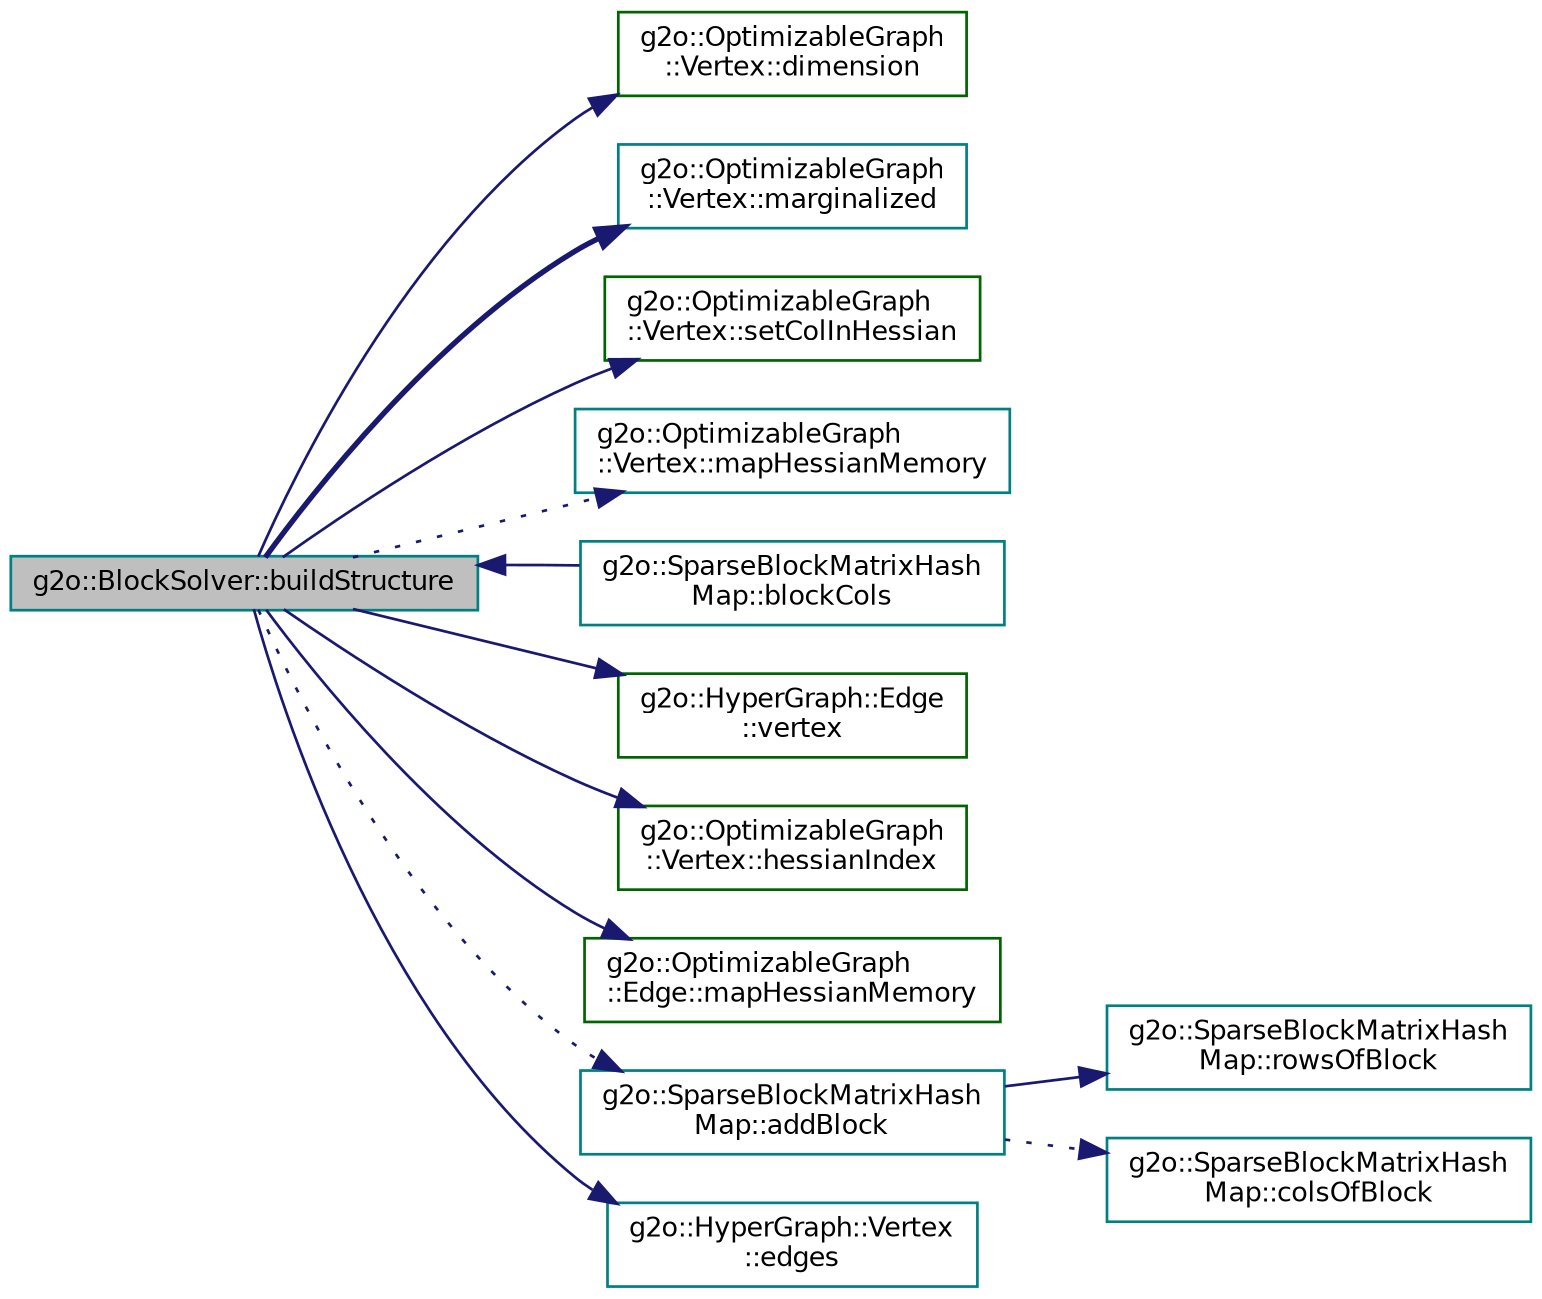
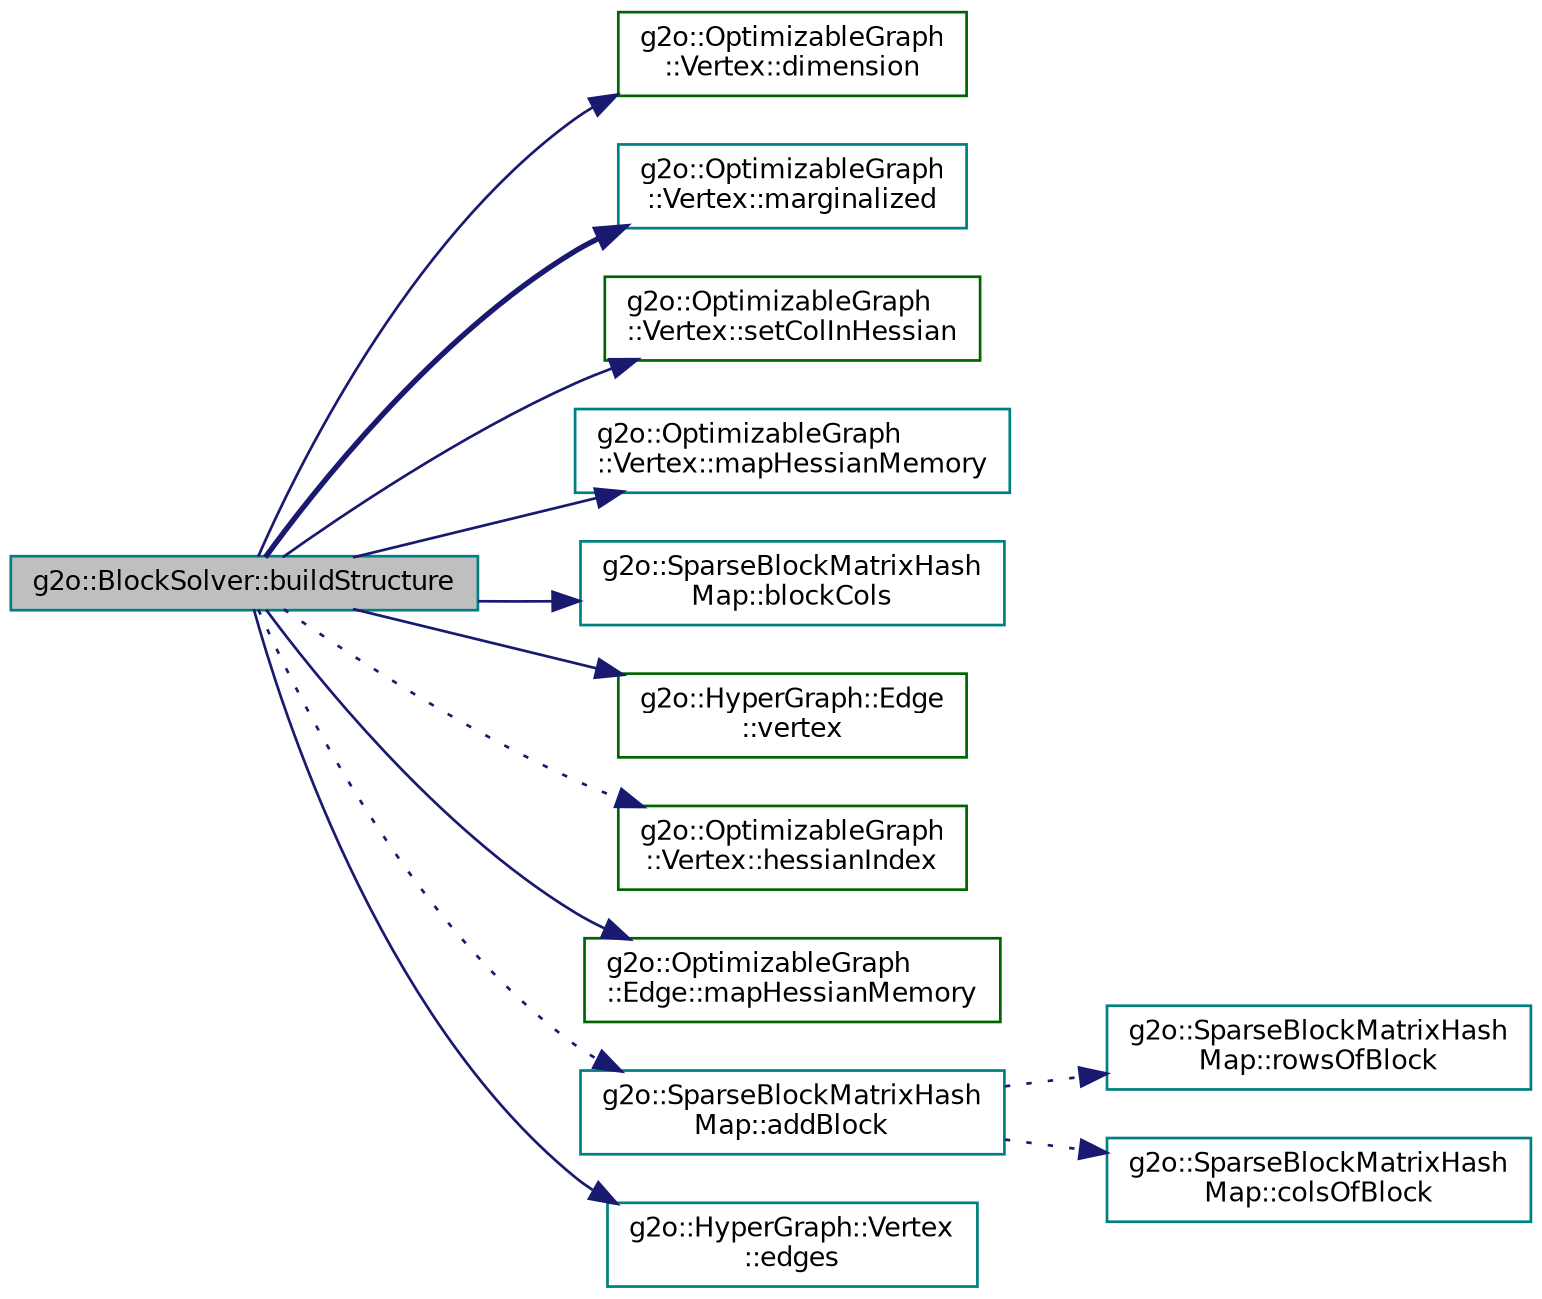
edge "g2o::BlockSolver::buildStructure" -> "g2o::OptimizableGraph ::Vertex::mapHessianMemory": style dotted -> solid
edge "g2o::SparseBlockMatrixHash Map::blockCols" -> "g2o::BlockSolver::buildStructure": reversed
edge "g2o::BlockSolver::buildStructure" -> "g2o::OptimizableGraph ::Vertex::hessianIndex": style solid -> dotted
edge "g2o::SparseBlockMatrixHash Map::addBlock" -> "g2o::SparseBlockMatrixHash Map::rowsOfBlock": style solid -> dotted
